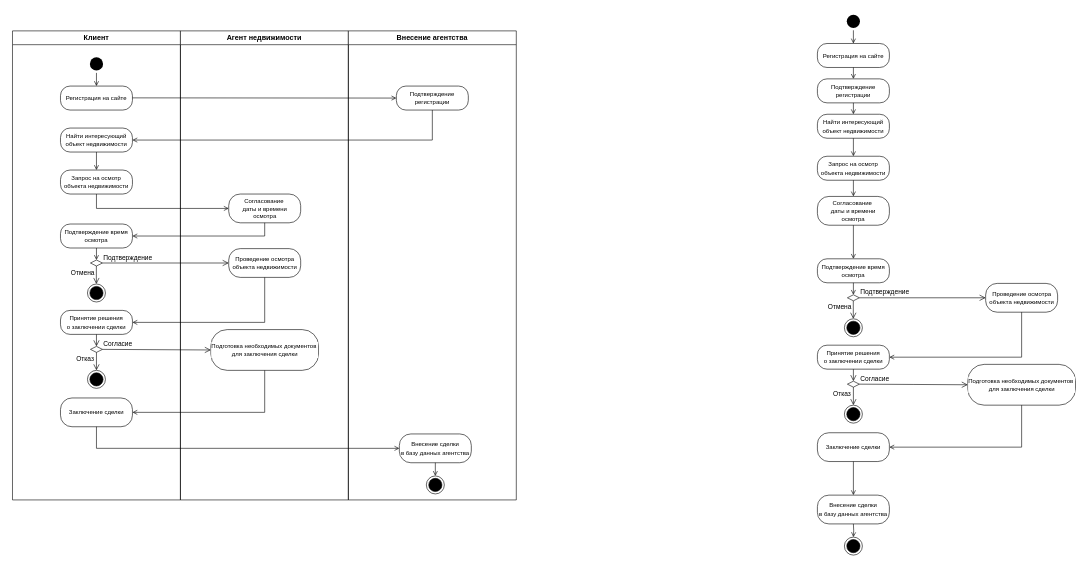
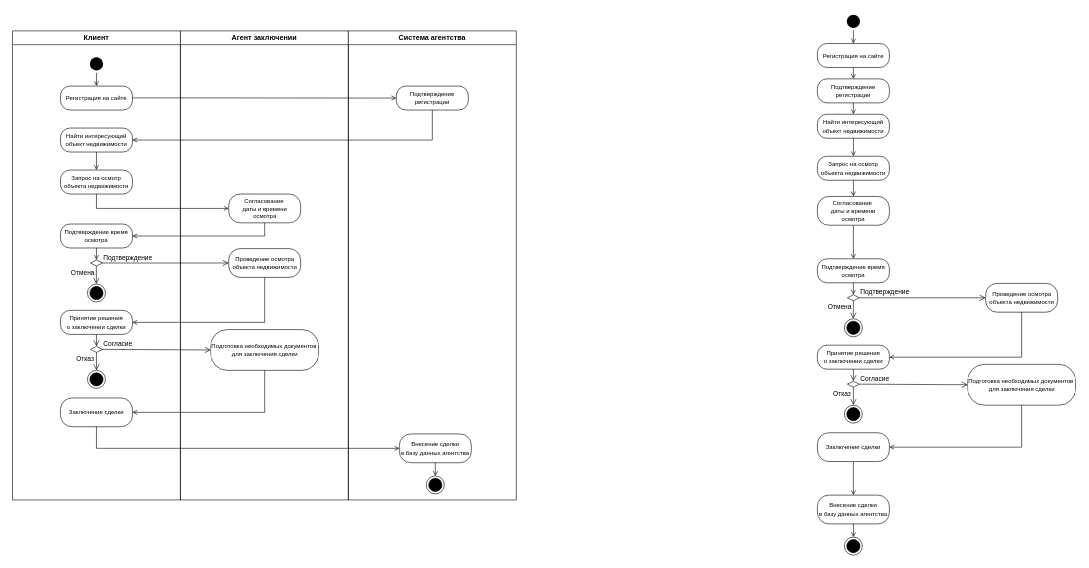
node "Агент недвижимости": label "Агент недвижимости" -> "Агент заключении"
node "Внесение агентства": label "Внесение агентства" -> "Система агентства"
